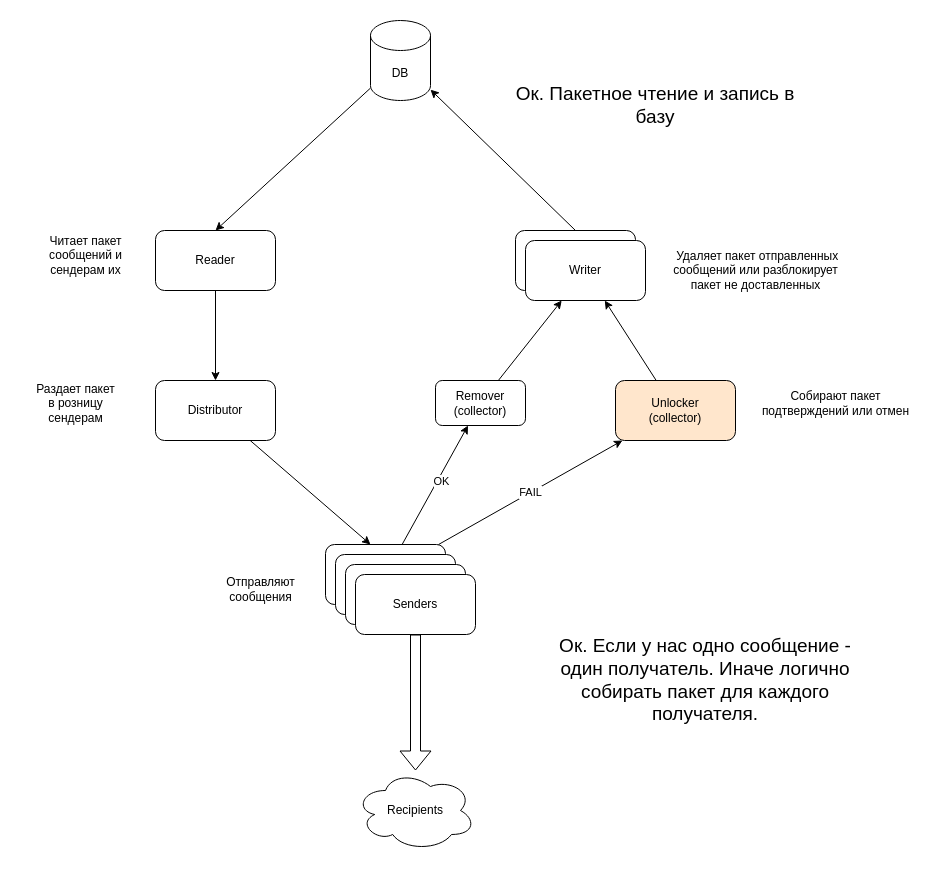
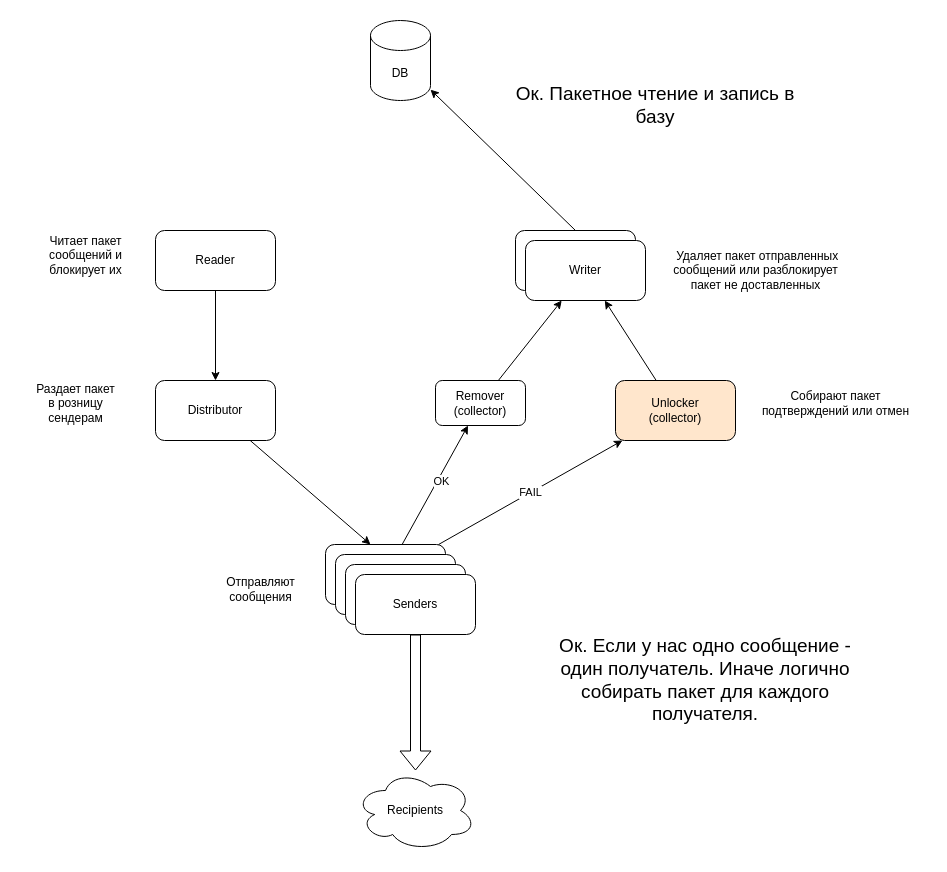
edge "DB" -> "Reader": removed
node "Читает пакет сообщений и сендерам их": label "Читает пакет сообщений и сендерам их" -> "Читает пакет сообщений и блокирует их"
